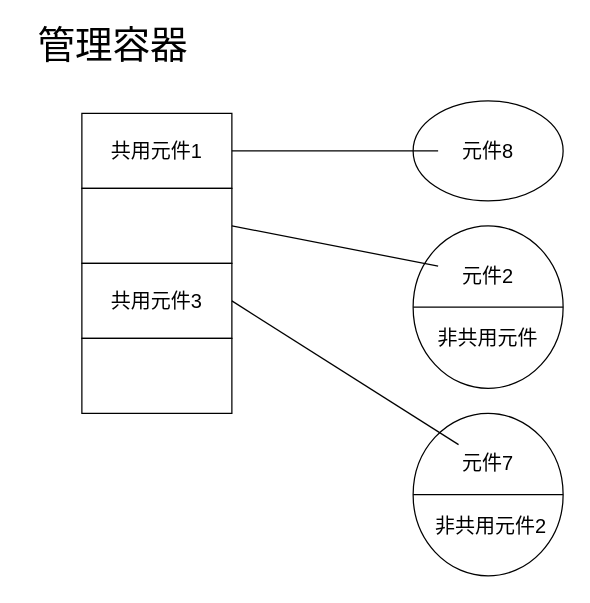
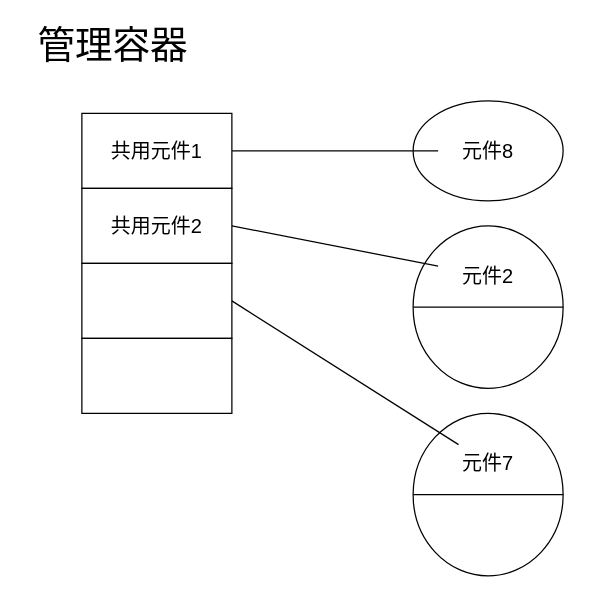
node "共用元件2": added
node "共用元件3": removed
node "非共用元件": removed
node "非共用元件2": removed
